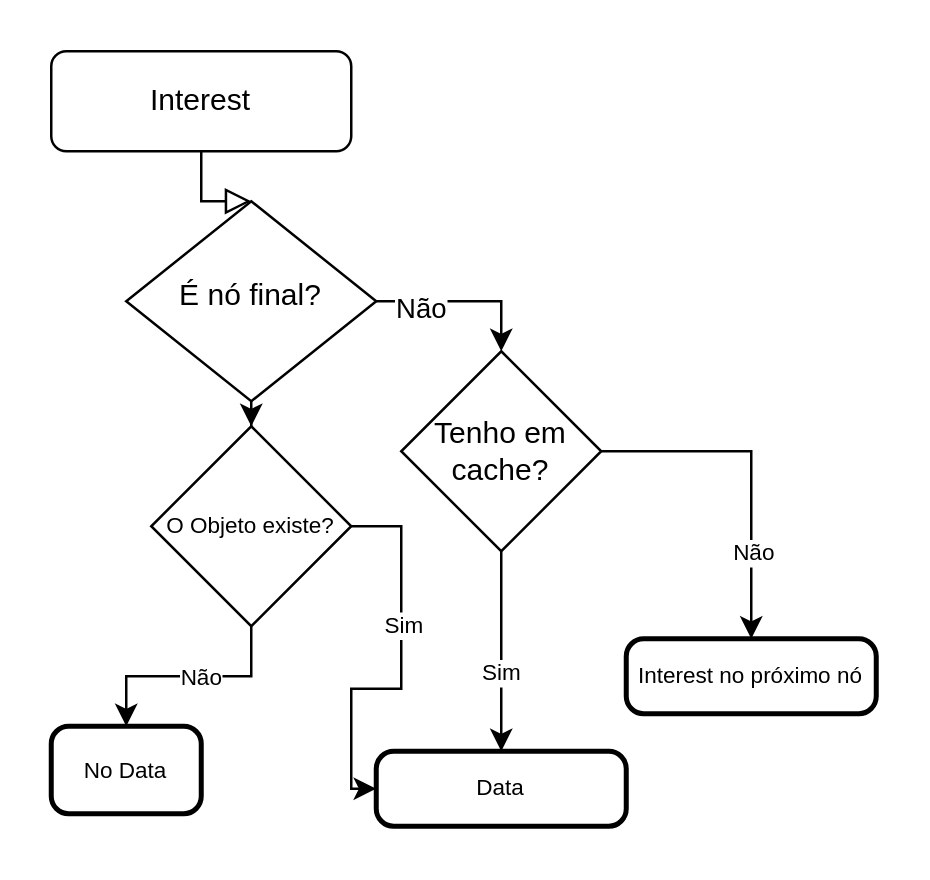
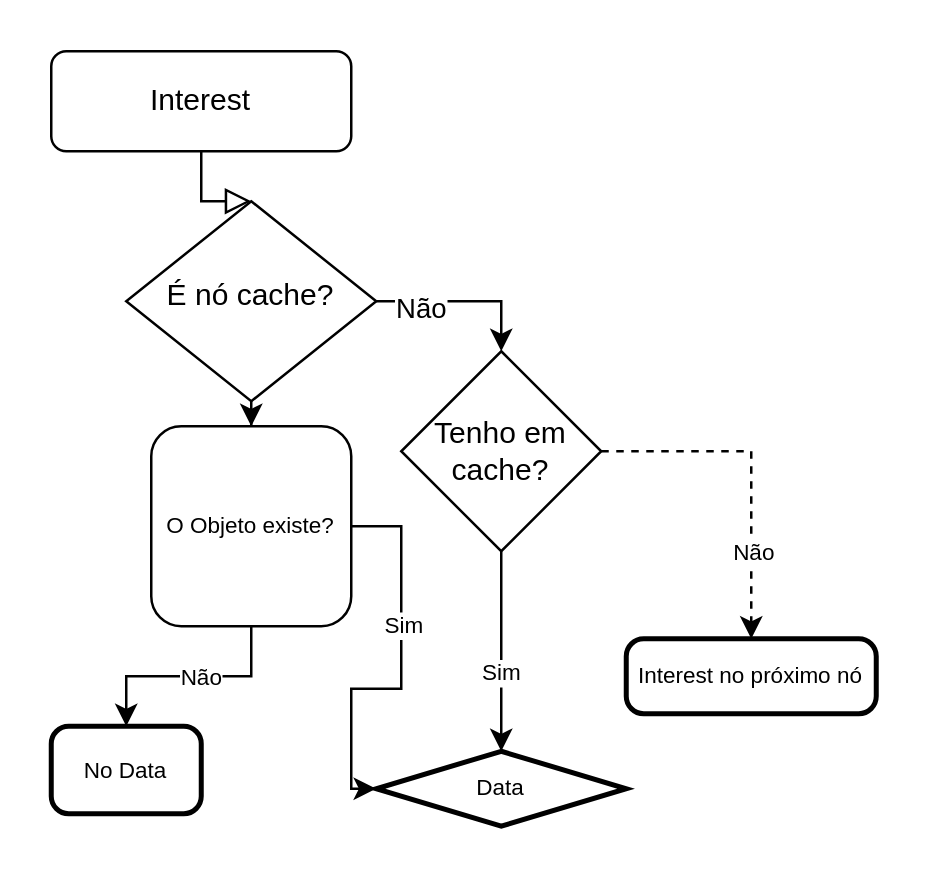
node "É nó final?": label "É nó final?" -> "É nó cache?"
edge "Tenho em cache?" -> "Interest no próximo nó": style solid -> dashed
node "O Objeto existe?": shape diamond -> rounded rectangle
node "Data": shape rounded rectangle -> diamond
